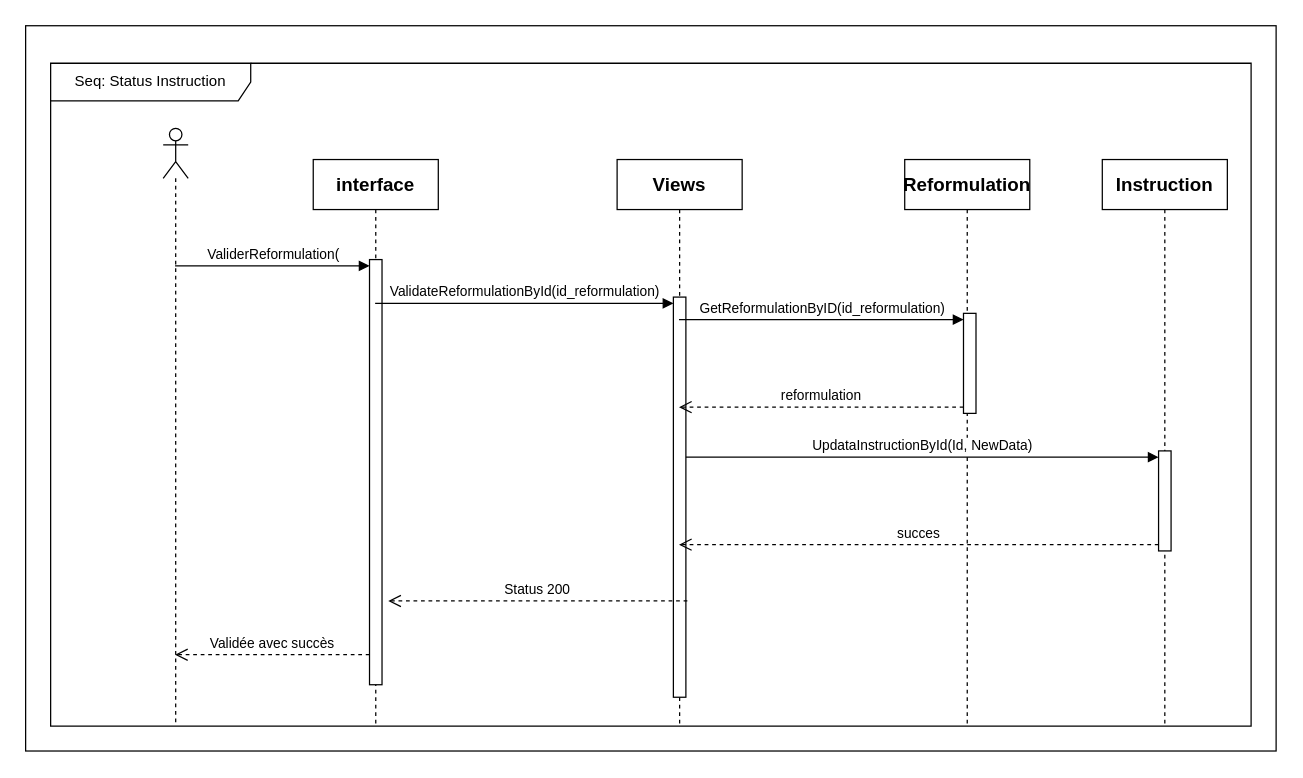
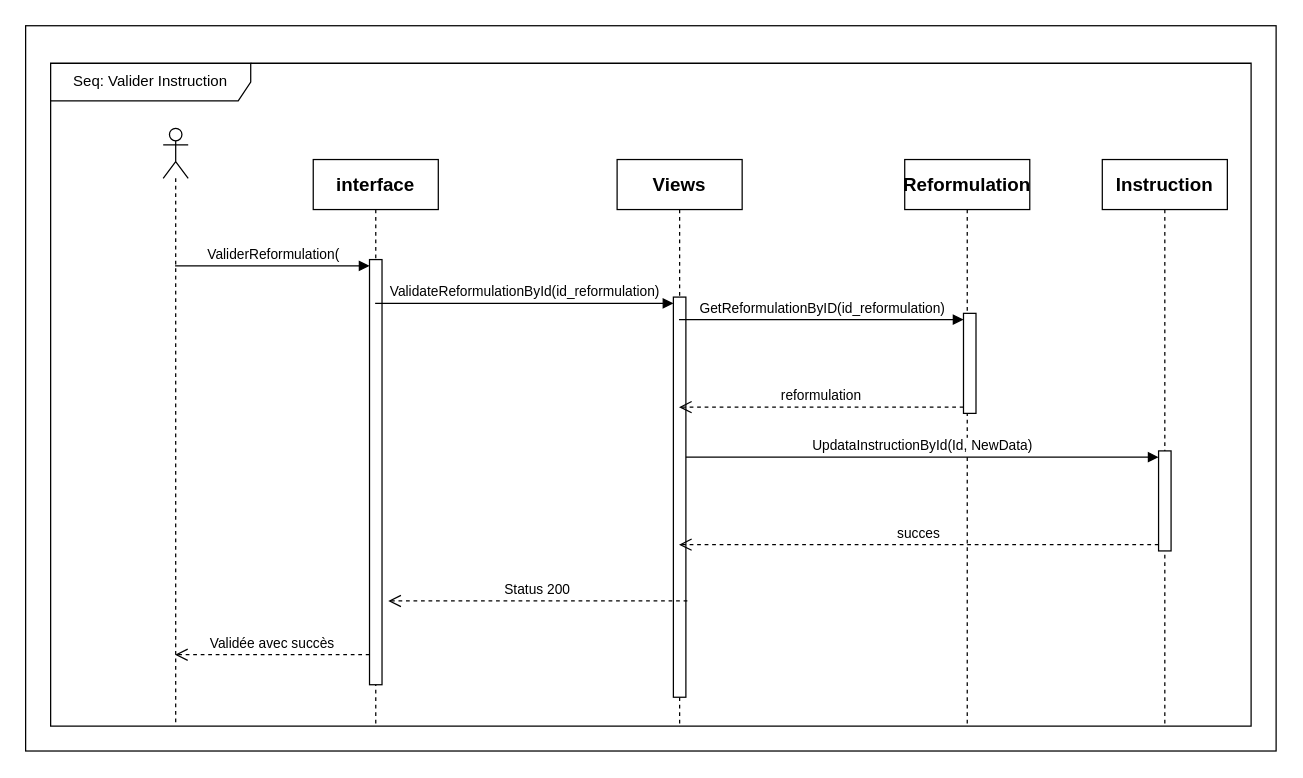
node "Seq: Status Instruction": label "Seq: Status Instruction" -> "Seq: Valider Instruction"
